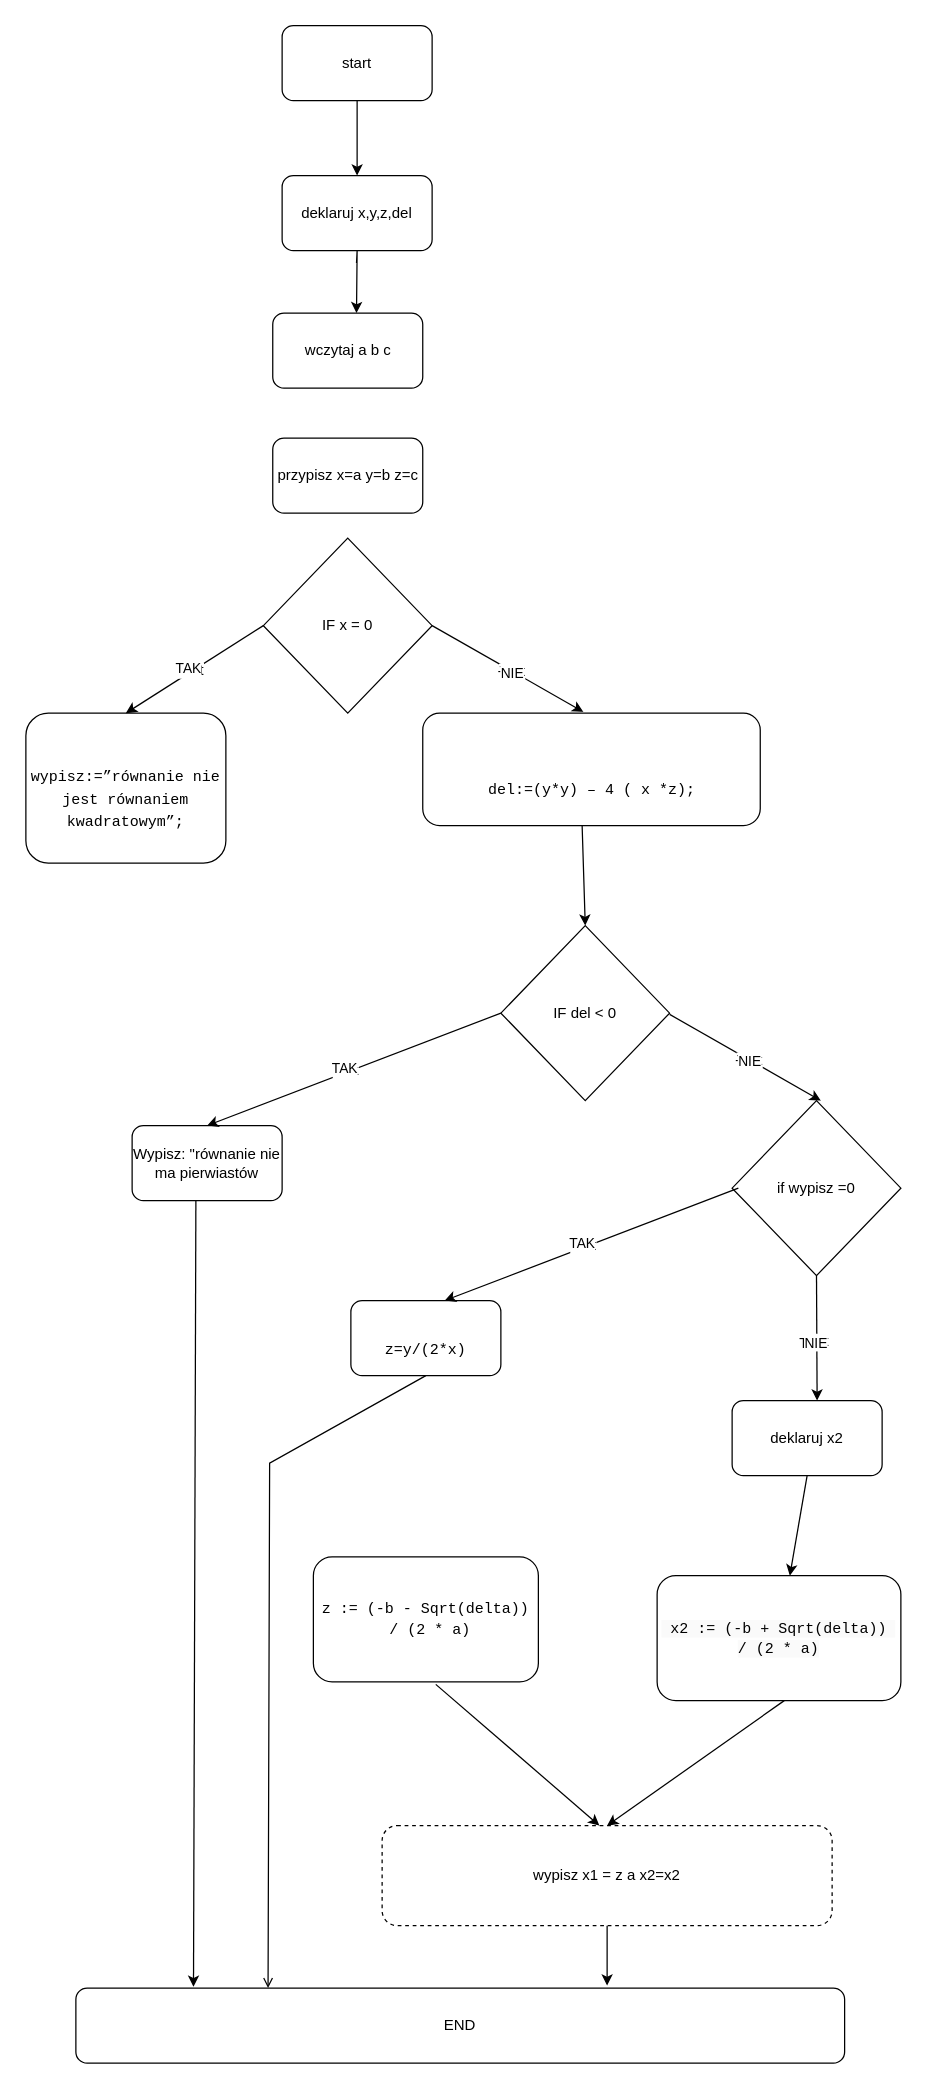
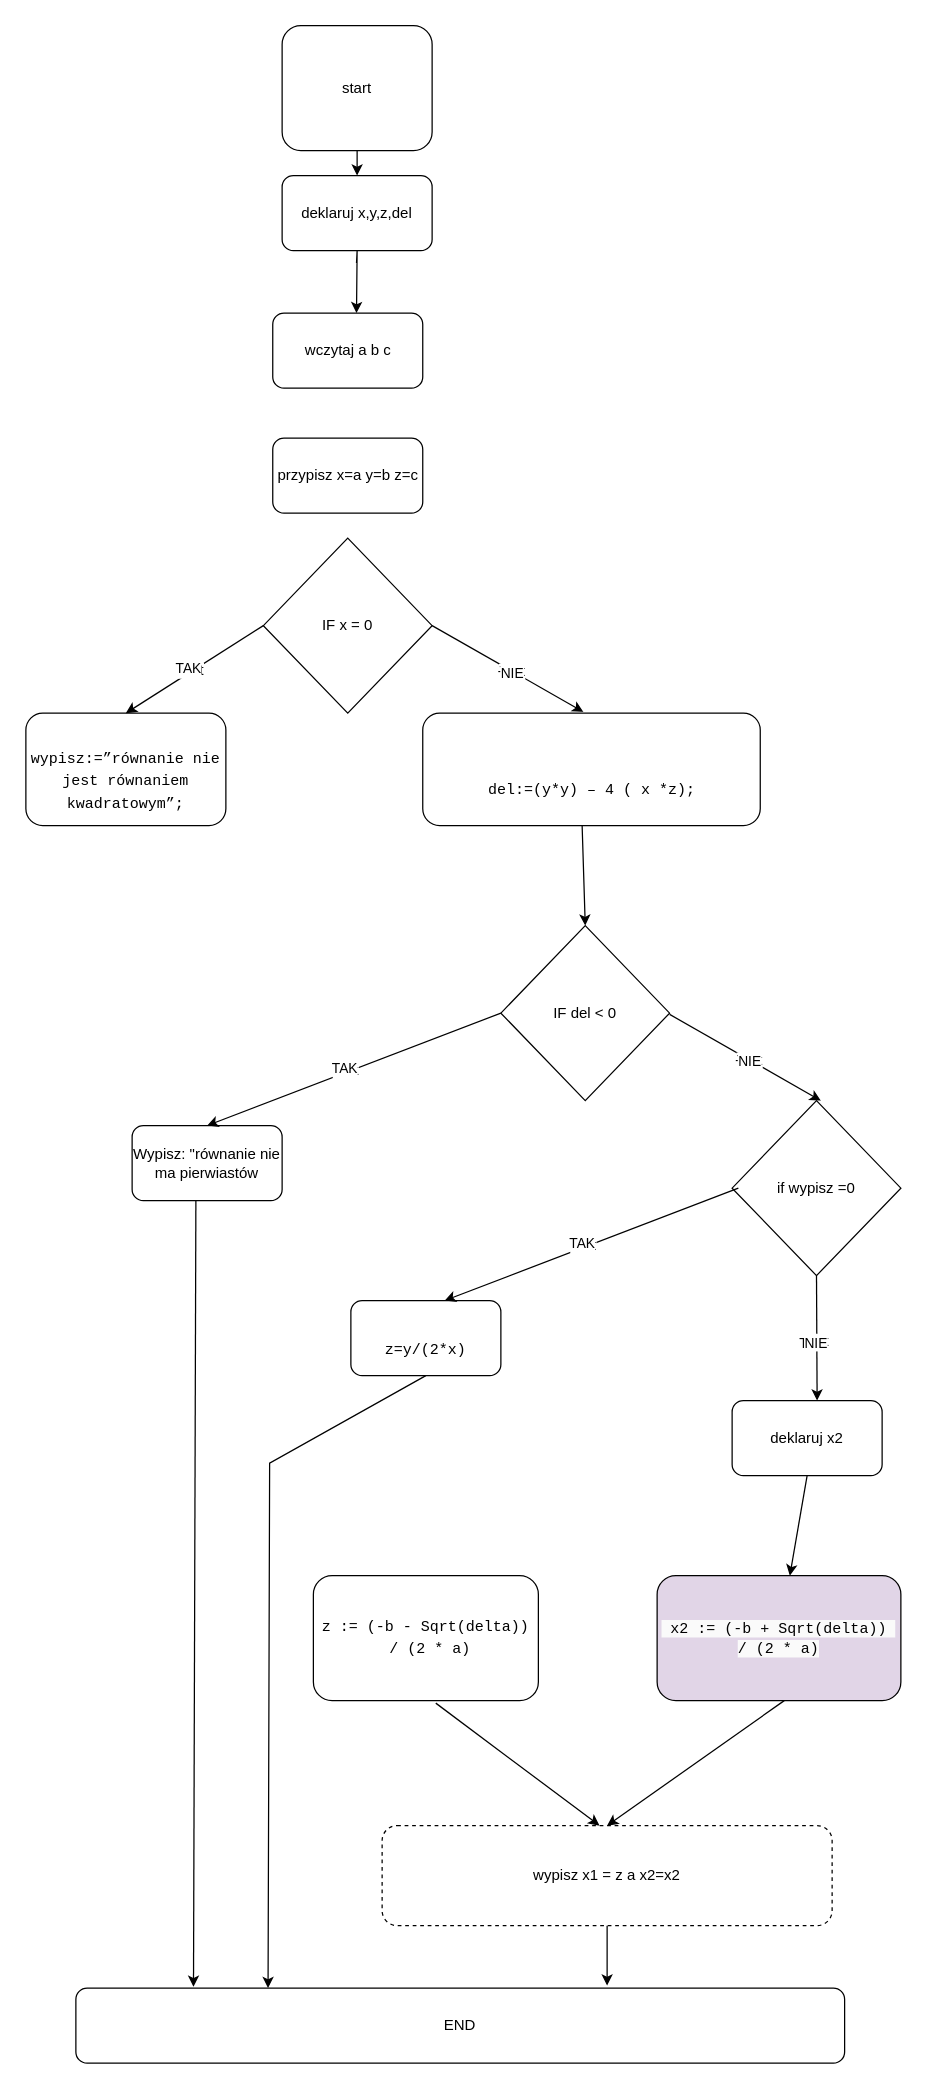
node "start": size 150x75 -> 150x125
node "wypisz:=”równanie nie jest równaniem kwadratowym”;": size 200x150 -> 200x113
node "z := (-b - Sqrt(delta)) / (2 * a)": moved (426, 1619) -> (426, 1638)
node "x2 := (-b + Sqrt(delta)) / (2 * a)": fillcolor #ffffff -> #e1d5e7
edge "z=y/(2*x)" -> "END": arrowhead open -> classic
